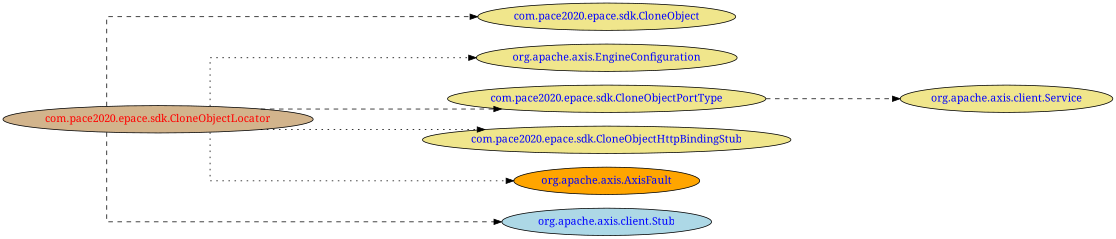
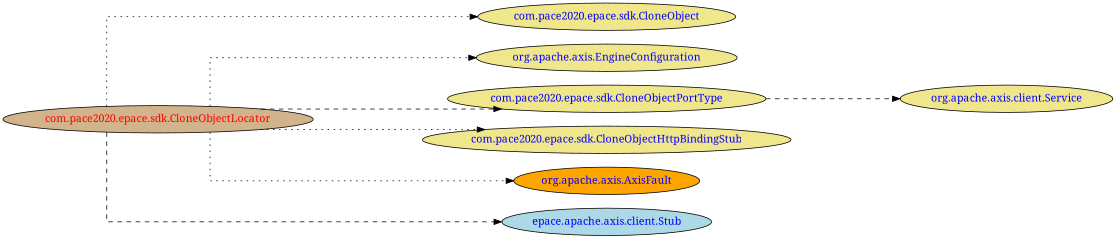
edge "com.pace2020.epace.sdk.CloneObjectLocator" -> "com.pace2020.epace.sdk.CloneObject": style dashed -> dotted
node "org.apache.axis.client.Stub": label "org.apache.axis.client.Stub" -> "epace.apache.axis.client.Stub"
